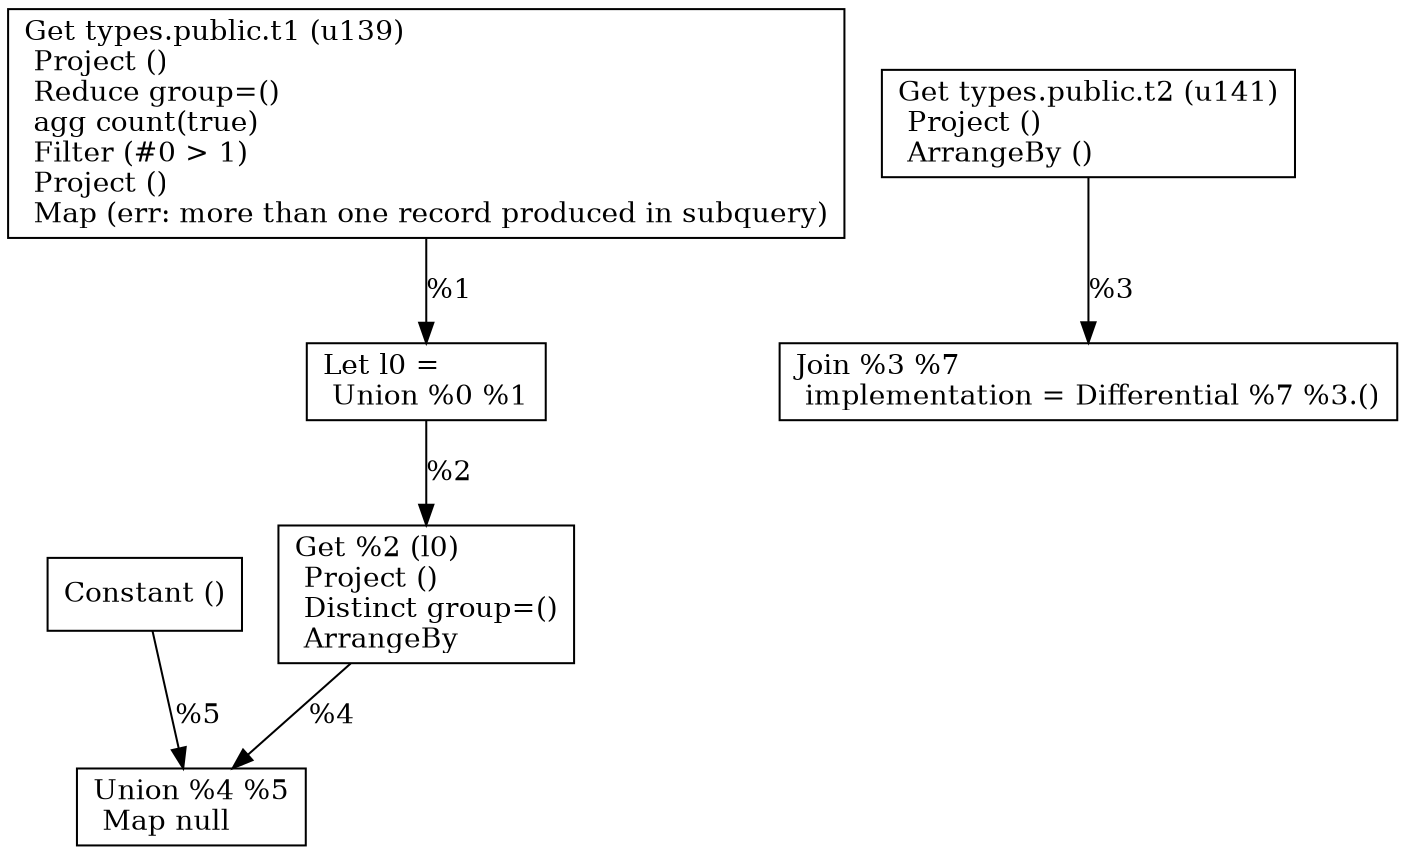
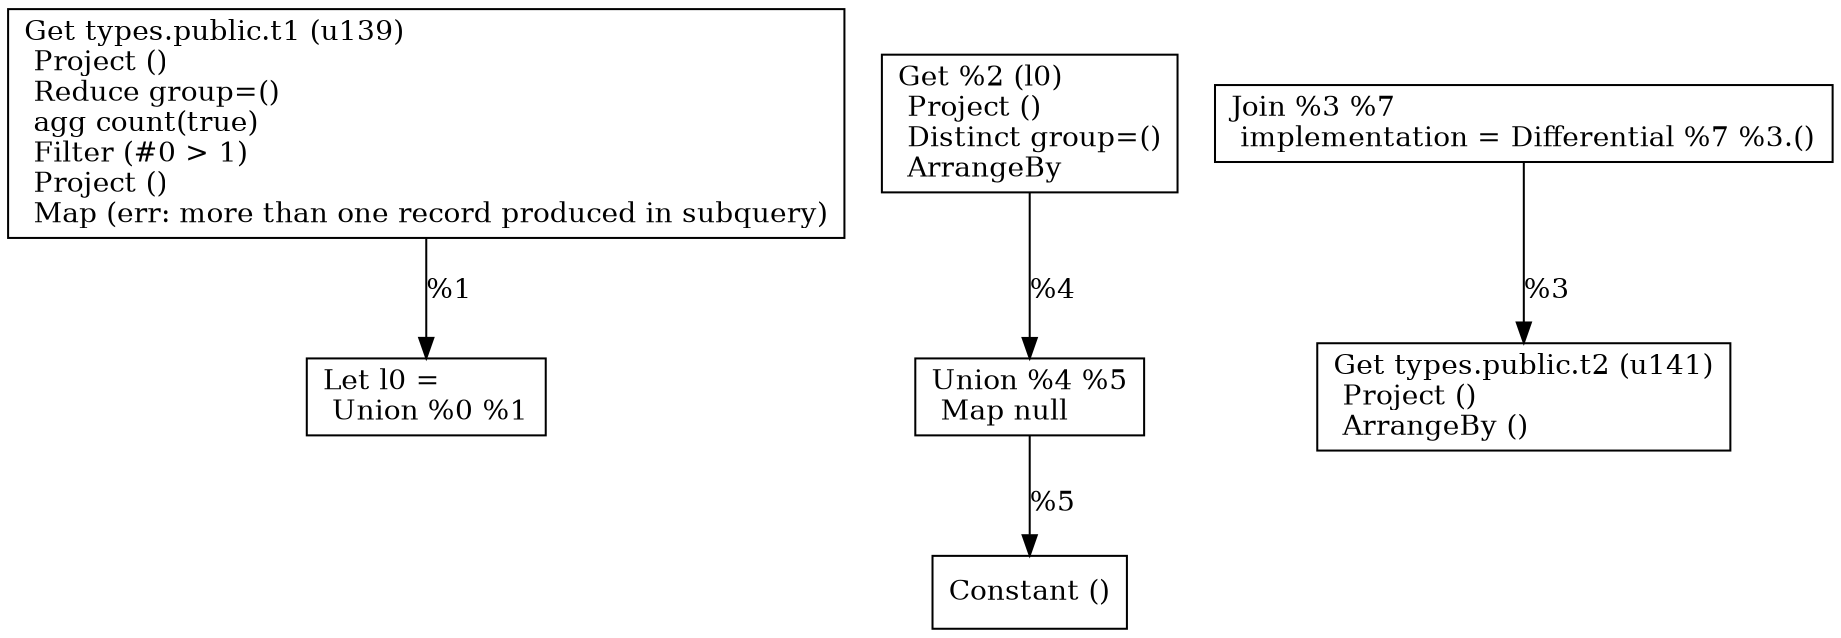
edge "Get types.public.t2 (u141) Project () ArrangeBy ()" -> "Join %3 %7 implementation = Differential %7 %3.()": reversed
edge "Let l0 = Union %0 %1" -> "Get %2 (l0) Project () Distinct group=() ArrangeBy": removed, label "%2"
edge "Constant ()" -> "Union %4 %5 Map null": reversed
